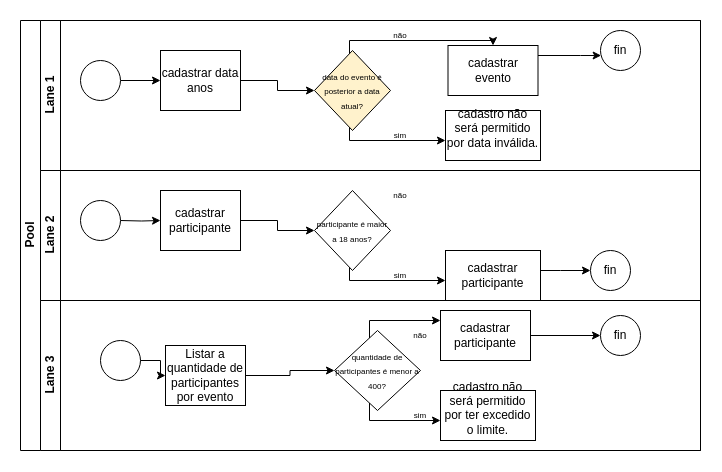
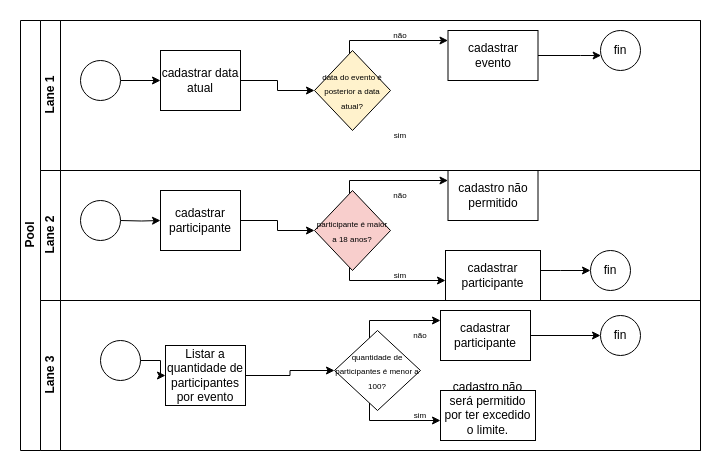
node "cadastrar evento": moved (493, 71) -> (493, 56)
node "cadastrar data anos": label "cadastrar data anos" -> "cadastrar data atual"
node "cadastro não será permitido por data inválida.": removed
edge "data do evento é posterior a data atual?" -> "cadastro não será permitido por data inválida.": removed
edge "participante é maior a 18 anos?" -> "cadastro não permitido": added
node "cadastro não permitido": added
node "participante é maior a 18 anos?": fillcolor #ffffff -> #f8cecc
node "quantidade de participantes é menor a 400?": label "quantidade de participantes é menor a 400?" -> "quantidade de participantes é menor a 100?"
